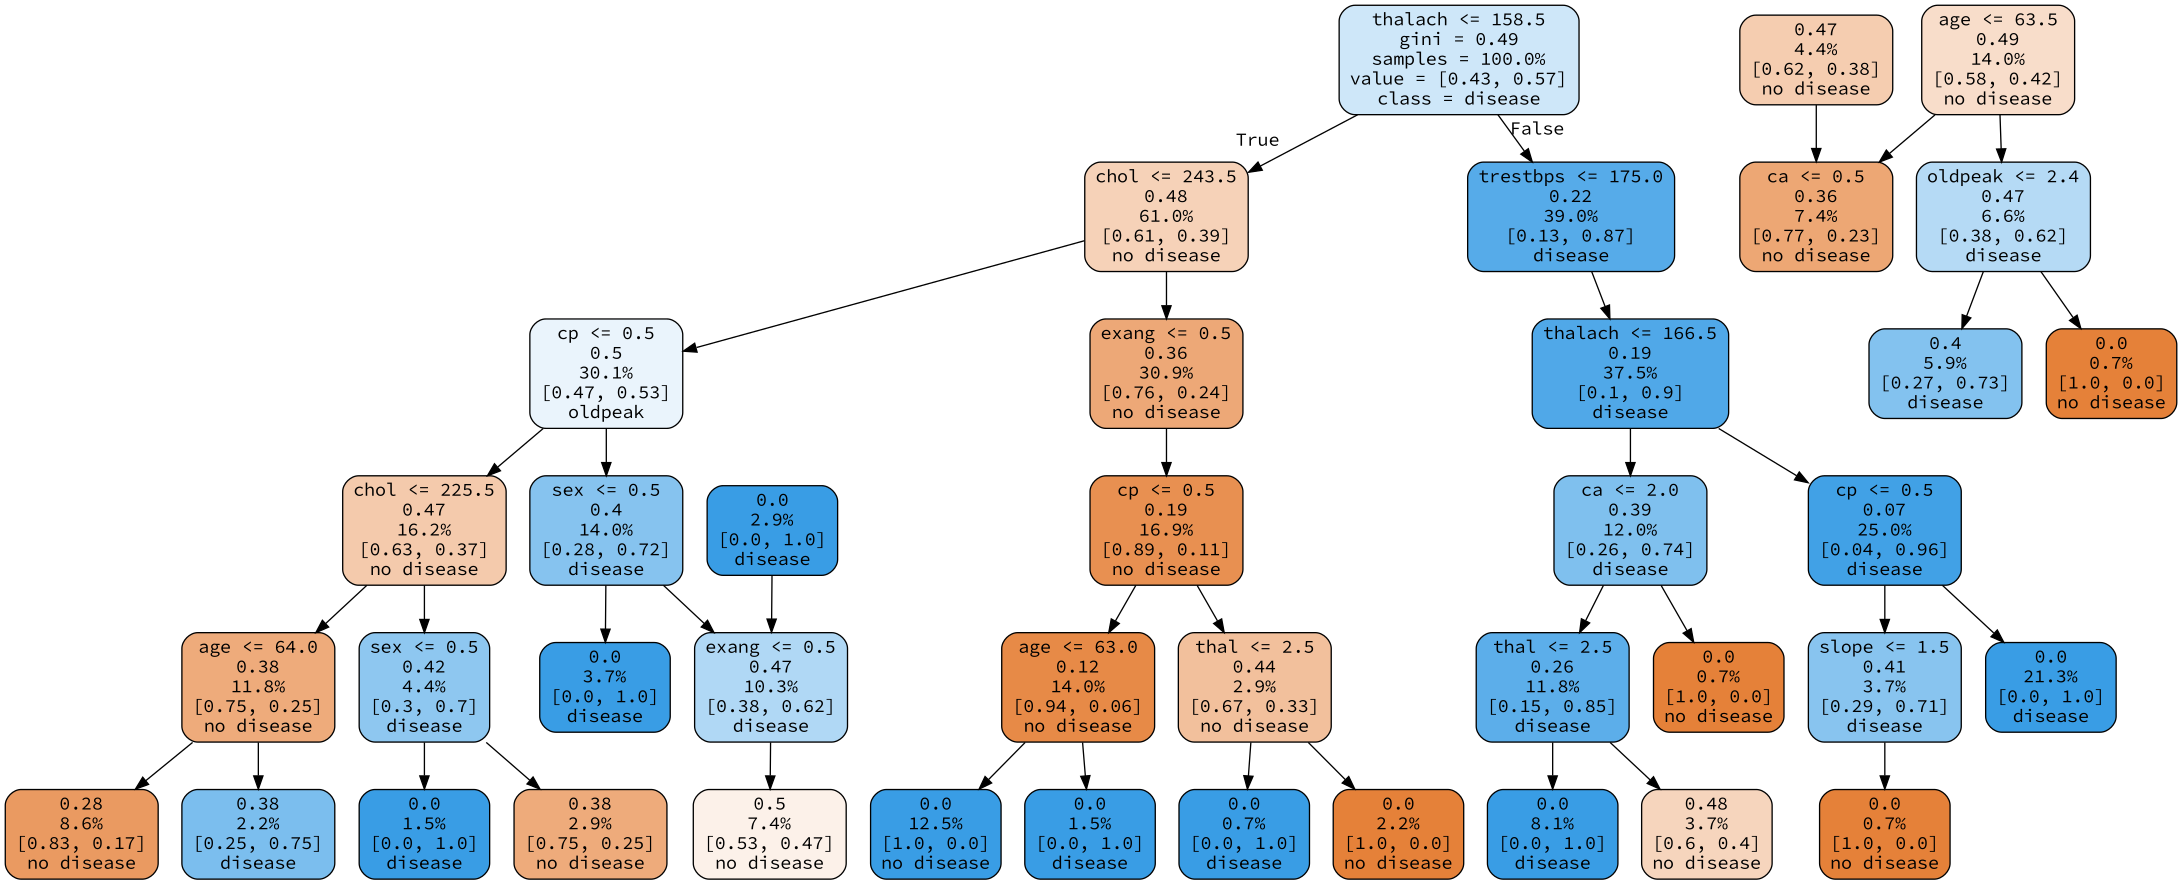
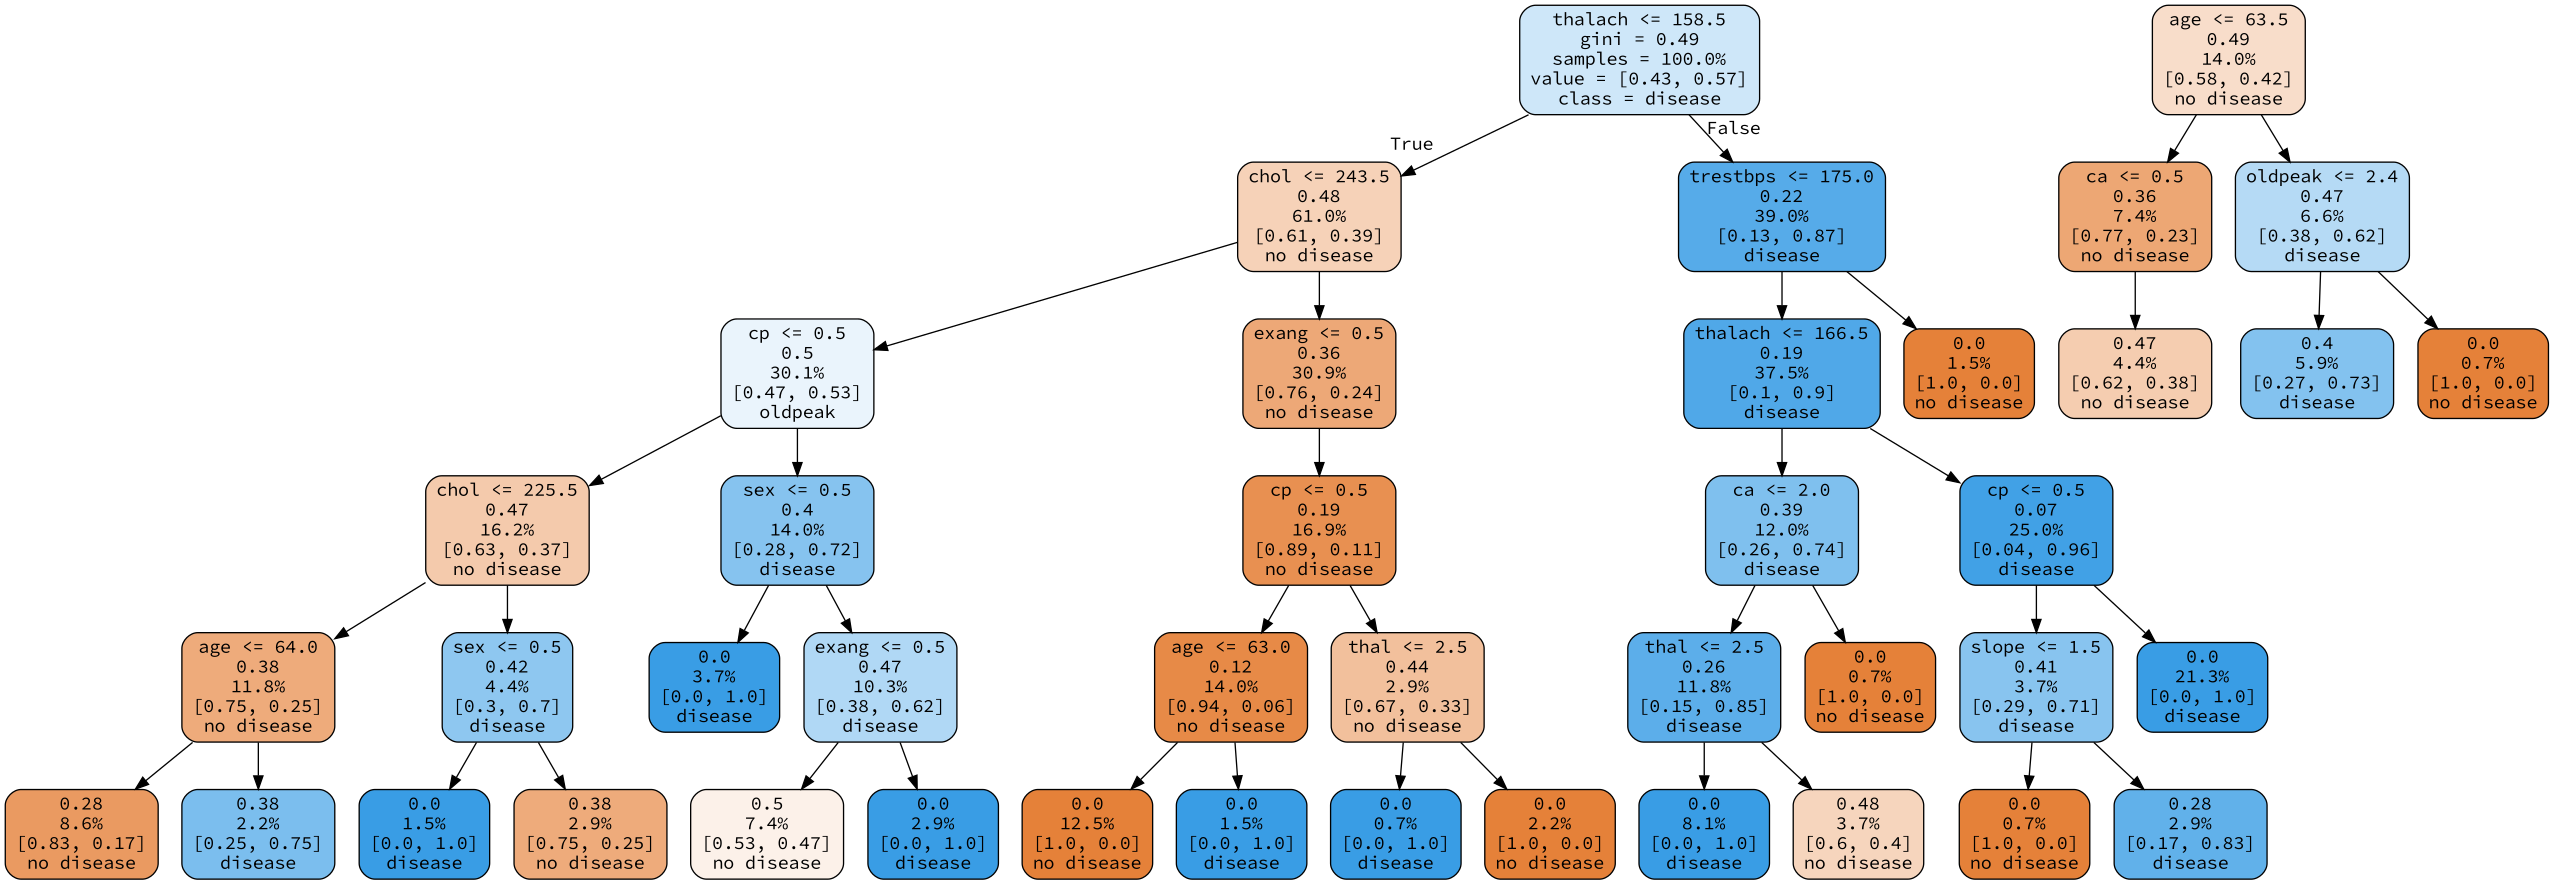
edge "0.47 4.4% [0.62, 0.38] no disease" -> "ca <= 0.5 0.36 7.4% [0.77, 0.23] no disease": reversed
node "0.0 1.5% [1.0, 0.0] no disease": added
edge "0.0 2.9% [0.0, 1.0] disease" -> "exang <= 0.5 0.47 10.3% [0.38, 0.62] disease": reversed
node "0.0 12.5% [1.0, 0.0] no disease": fillcolor #399de5 -> #e58139
node "0.28 2.9% [0.17, 0.83] disease": added
